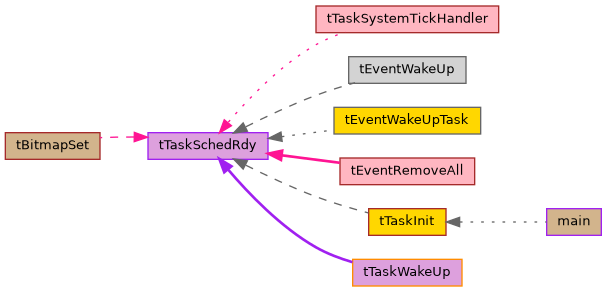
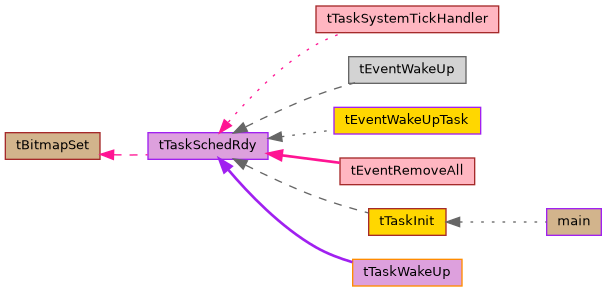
node "tEventWakeUpTask": color gray40 -> purple
edge "tBitmapSet" -> "tTaskSchedRdy": reversed
